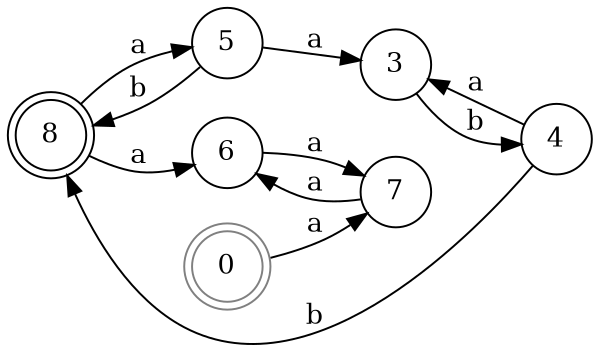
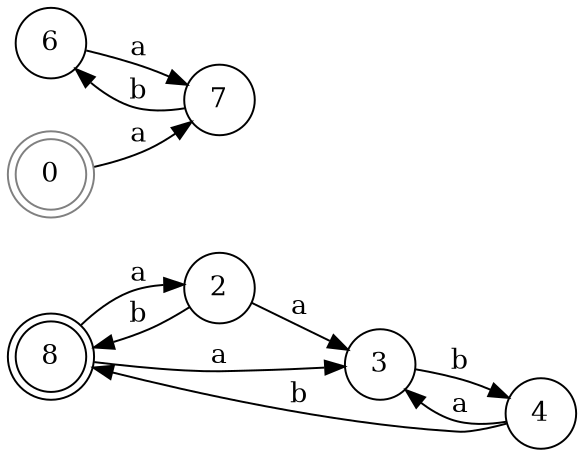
node "5": label "5" -> "2"
edge "8" -> "6": now "8" -> "3"
edge "7" -> "6": label "a" -> "b"
